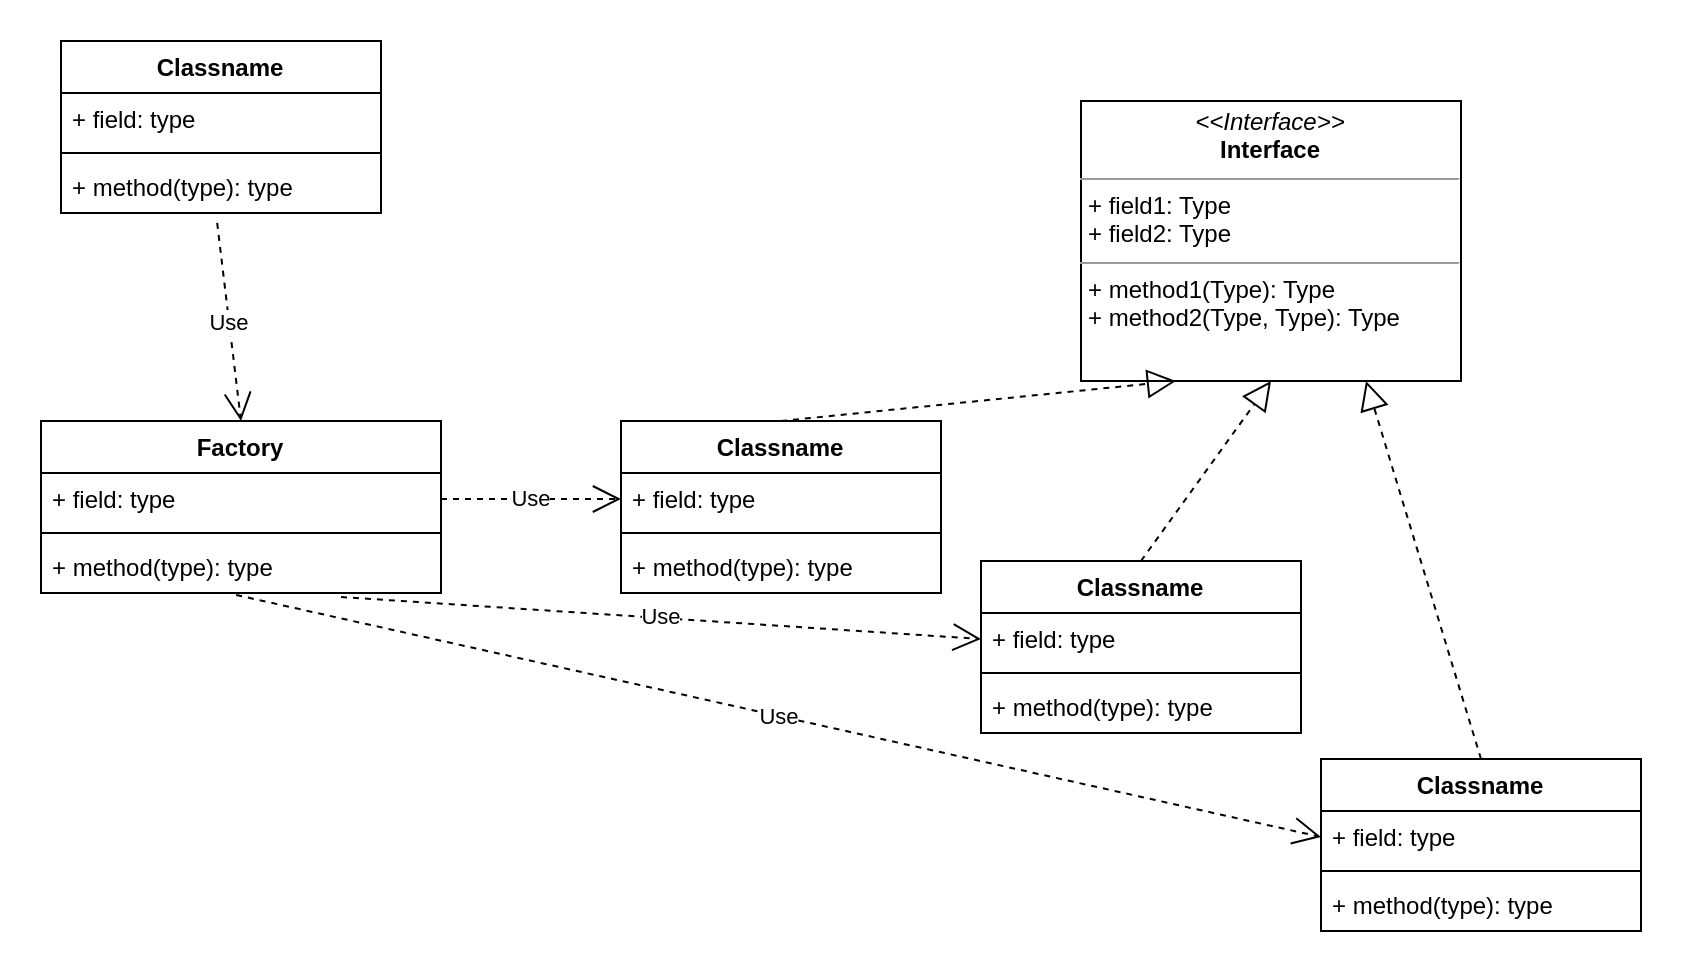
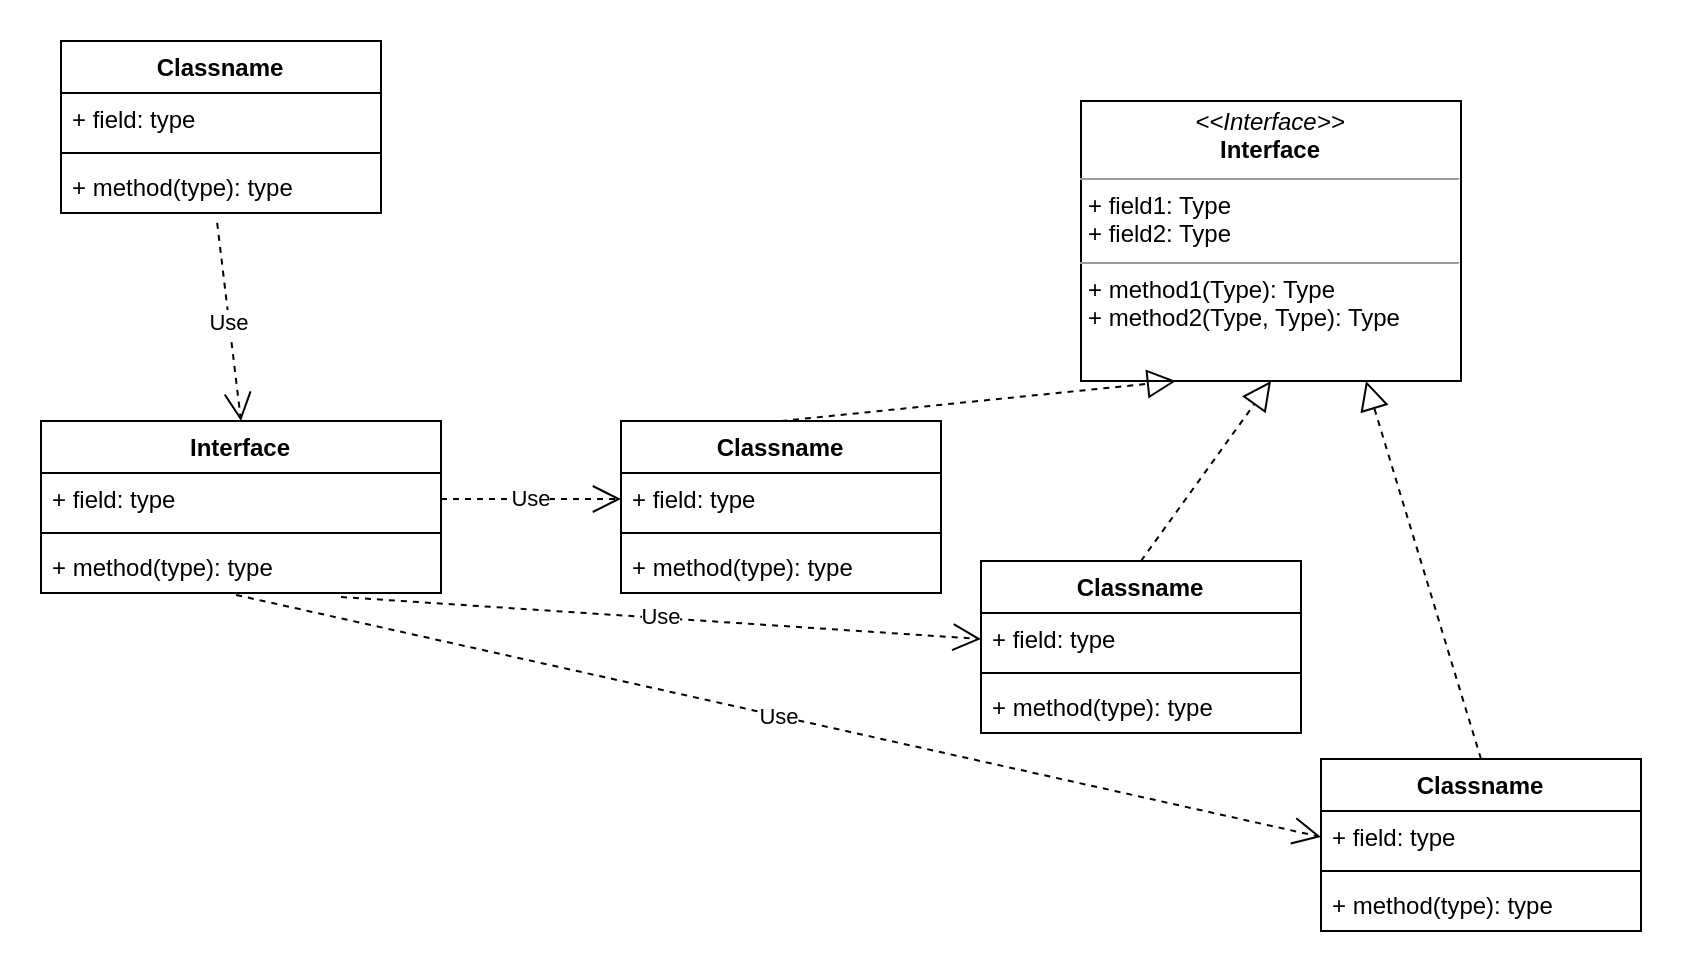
node "Factory": label "Factory" -> "Interface"
